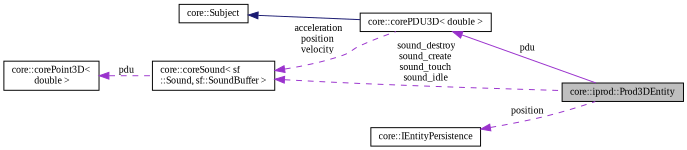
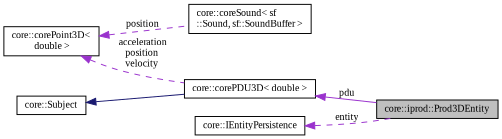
edge "core::corePDU3D< double >" -> "core::coreSound< sf ::Sound, sf::SoundBuffer >": now "core::corePDU3D< double >" -> "core::corePoint3D< double >"
edge "core::coreSound< sf ::Sound, sf::SoundBuffer >" -> "core::corePoint3D< double >": label " pdu" -> " position"
edge "core::iprod::Prod3DEntity" -> "core::coreSound< sf ::Sound, sf::SoundBuffer >": removed, label "sound_destroy sound_create sound_touch sound_idle"
edge "core::iprod::Prod3DEntity" -> "core::IEntityPersistence": label " position" -> " entity"
